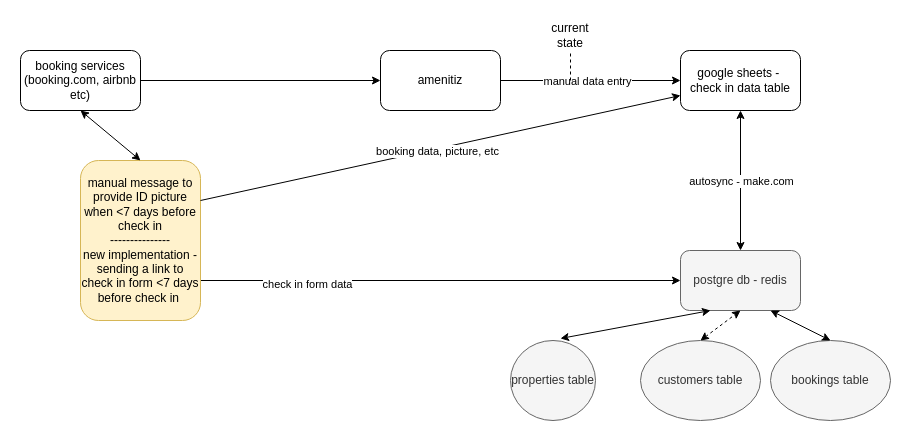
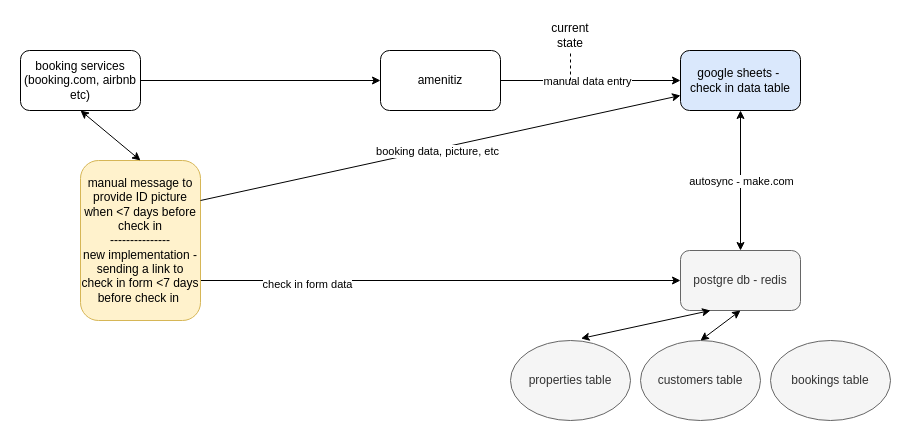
node "google sheets - check in data table": fillcolor #ffffff -> #dae8fc
edge "postgre db - redis" -- "customers table": style dashed -> solid
edge "postgre db - redis" -- "bookings table": removed
node "properties table": size 85x80 -> 120x80
